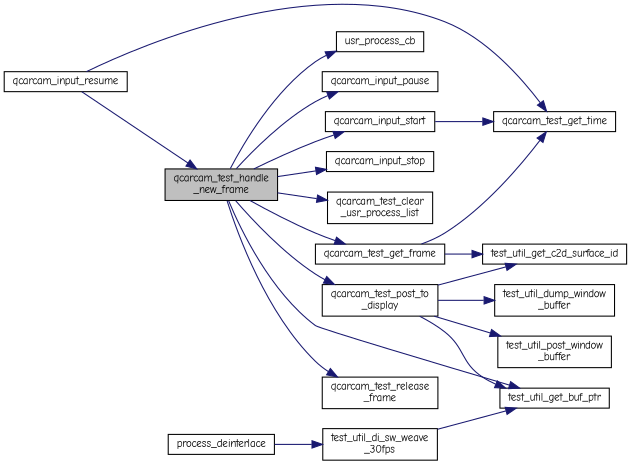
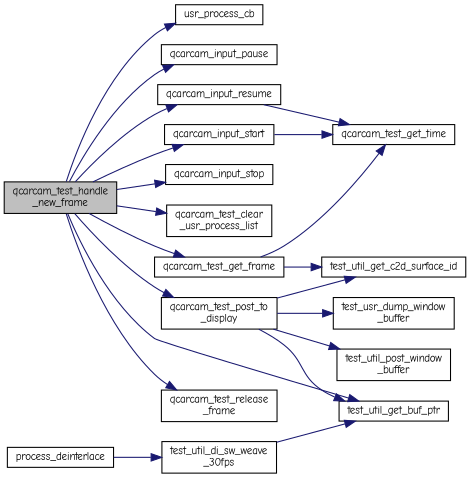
edge "qcarcam_input_resume" -> "qcarcam_test_handle _new_frame": reversed
node "test_util_dump_window _buffer": label "test_util_dump_window _buffer" -> "test_usr_dump_window _buffer"
